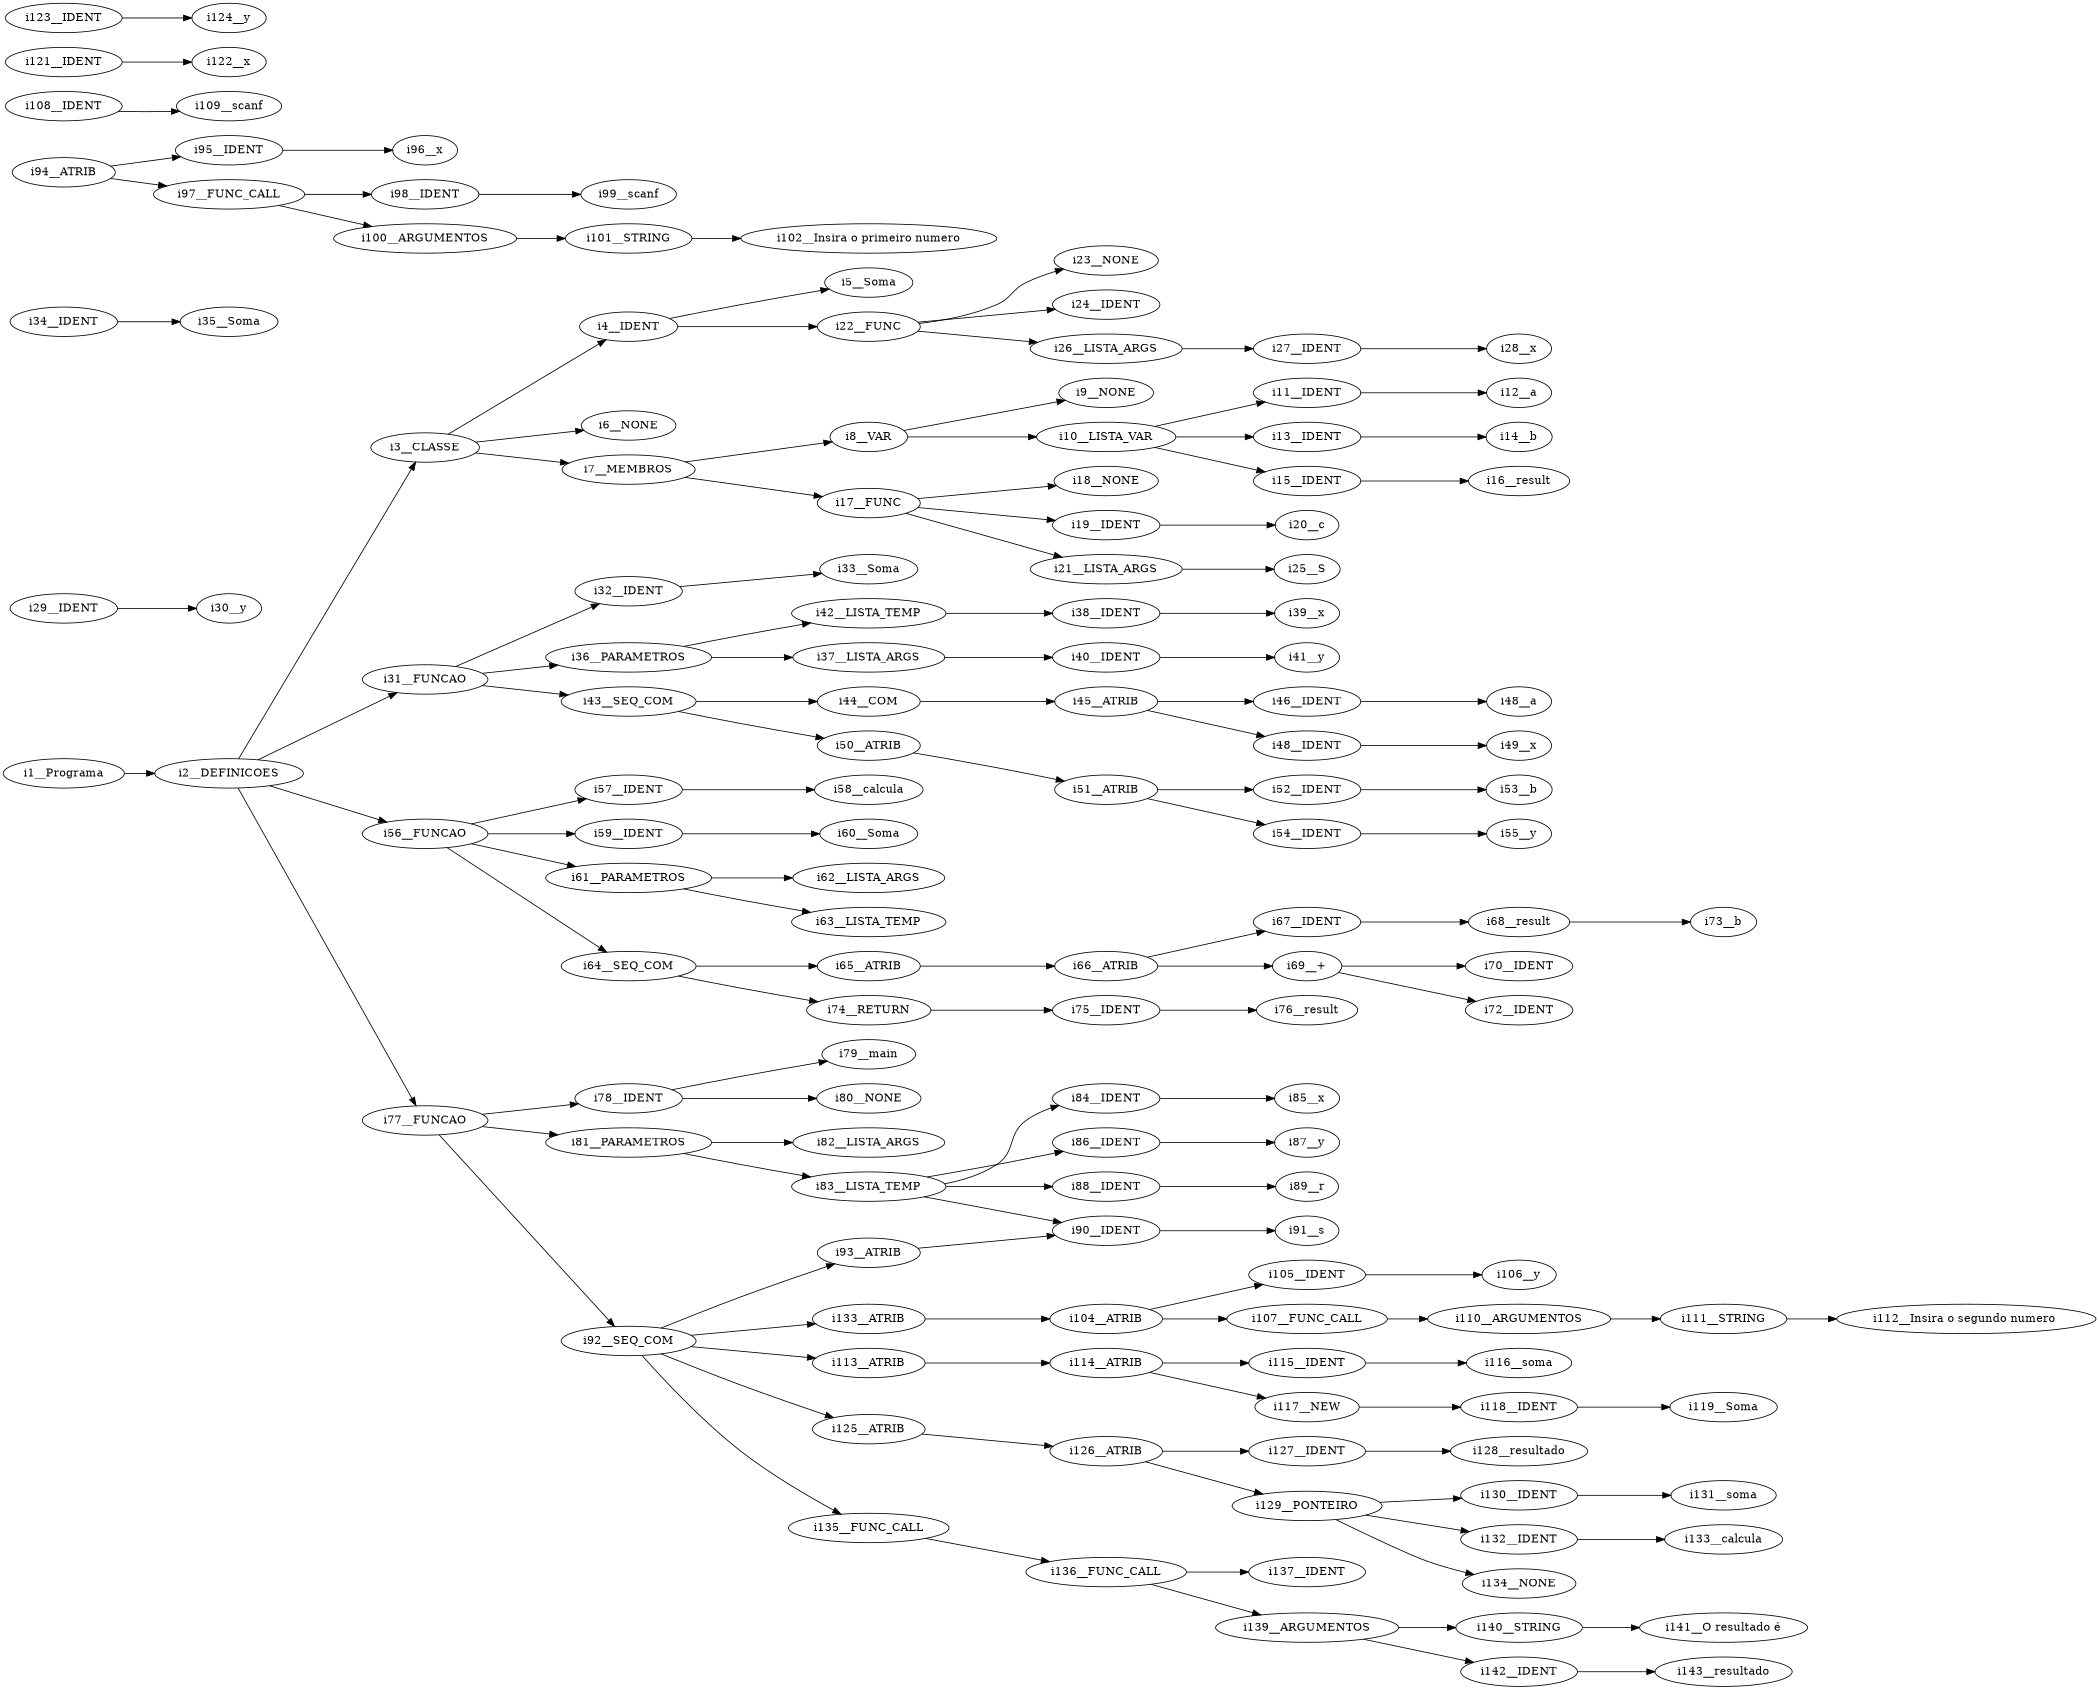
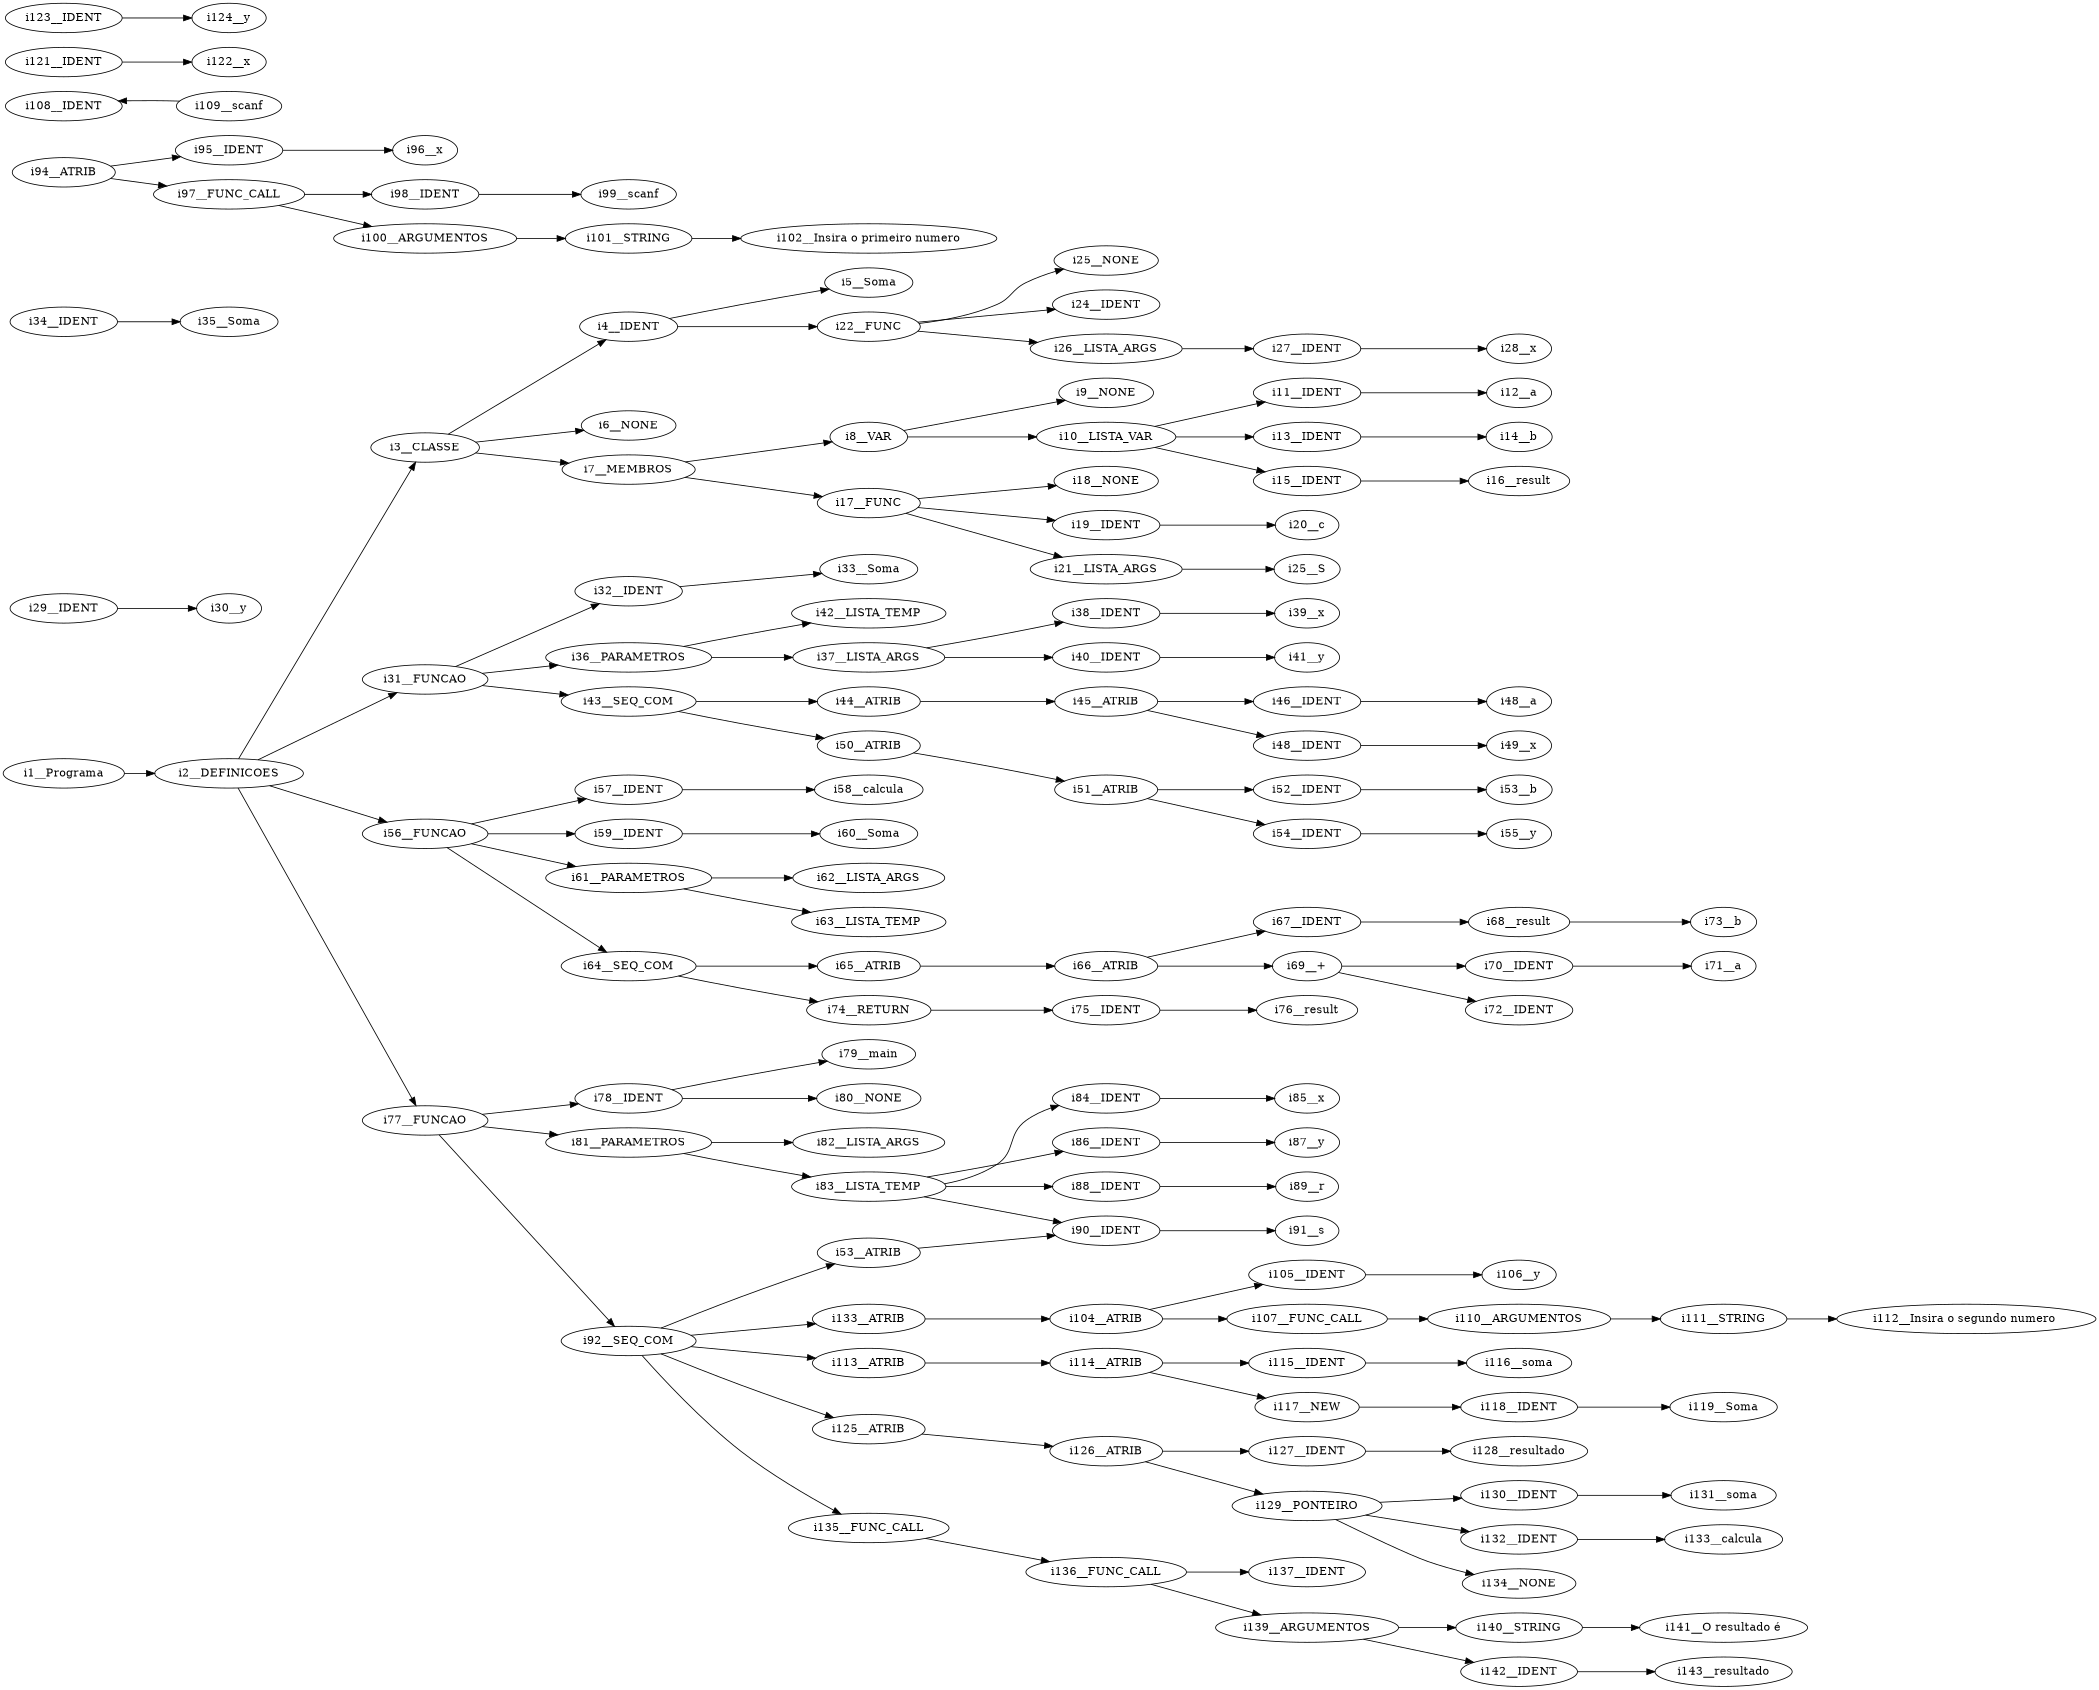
edge "i108__IDENT" -> "i109__scanf": reversed
node "i23__NONE": label "i23__NONE" -> "i25__NONE"
edge "i42__LISTA_TEMP" -> "i38__IDENT": now "i37__LISTA_ARGS" -> "i38__IDENT"
node "i44__COM": label "i44__COM" -> "i44__ATRIB"
node "i71__a": added
node "i93__ATRIB": label "i93__ATRIB" -> "i53__ATRIB"
